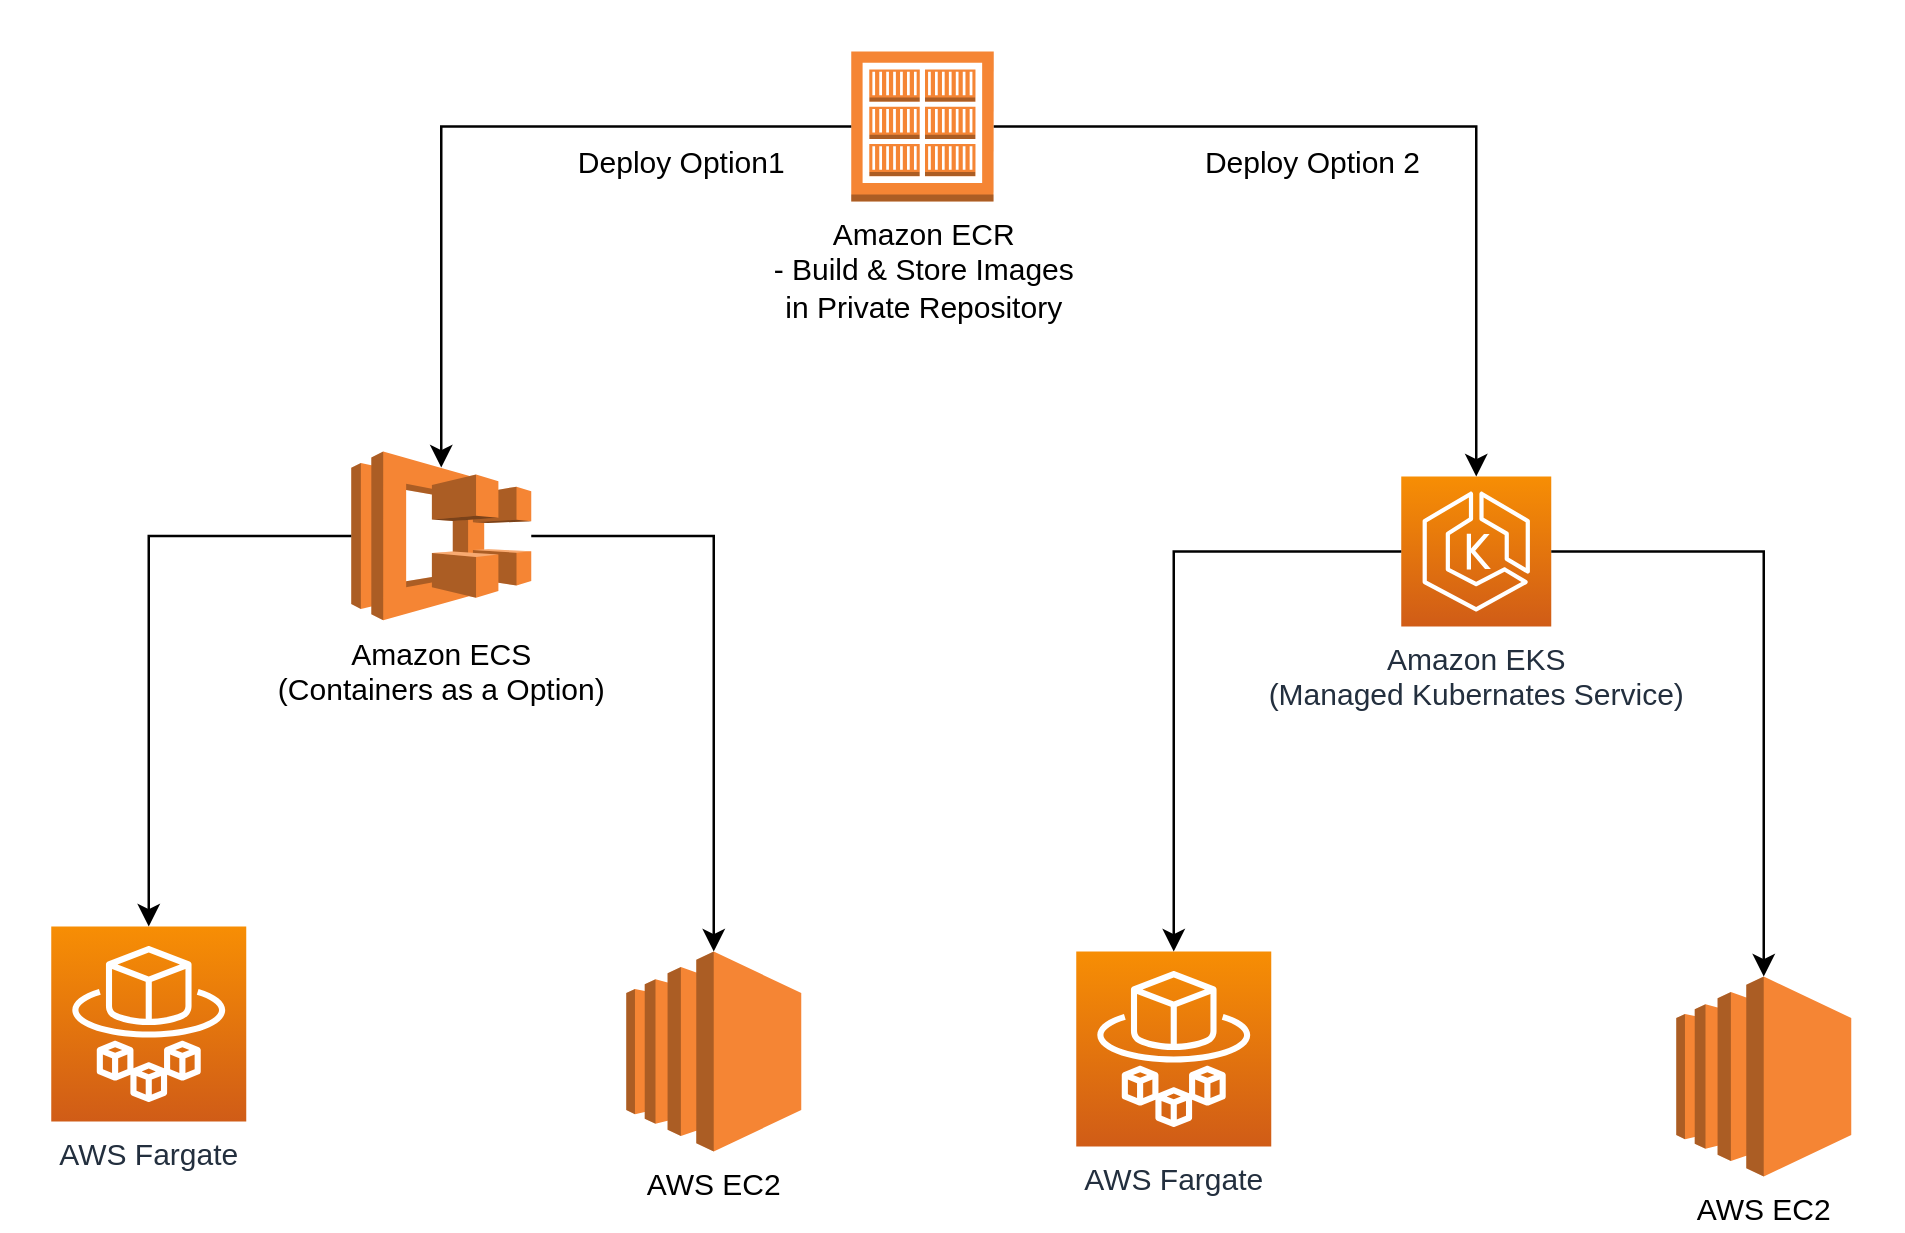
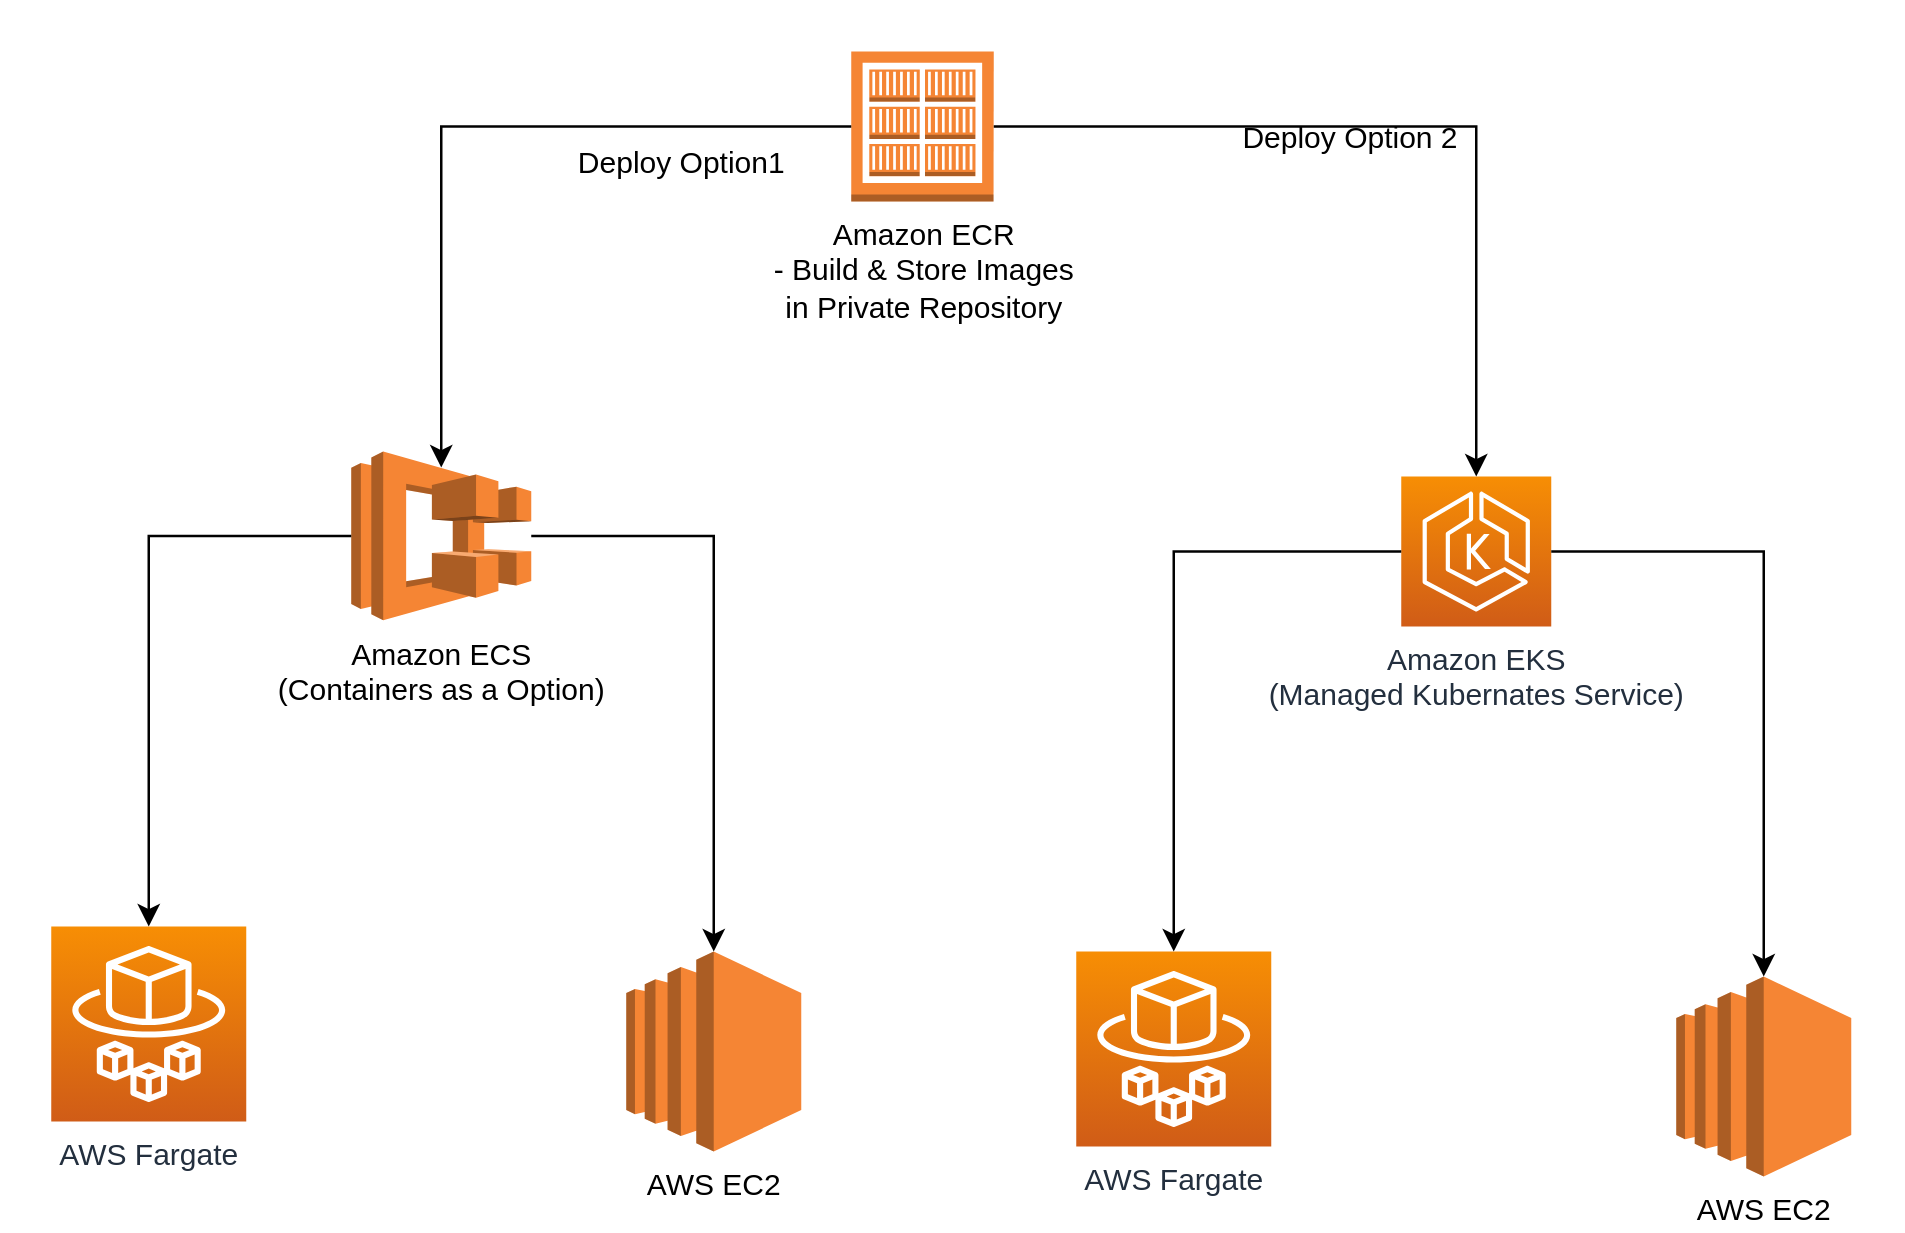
node "Deploy Option 2": moved (1314, 164) -> (1351, 139)
